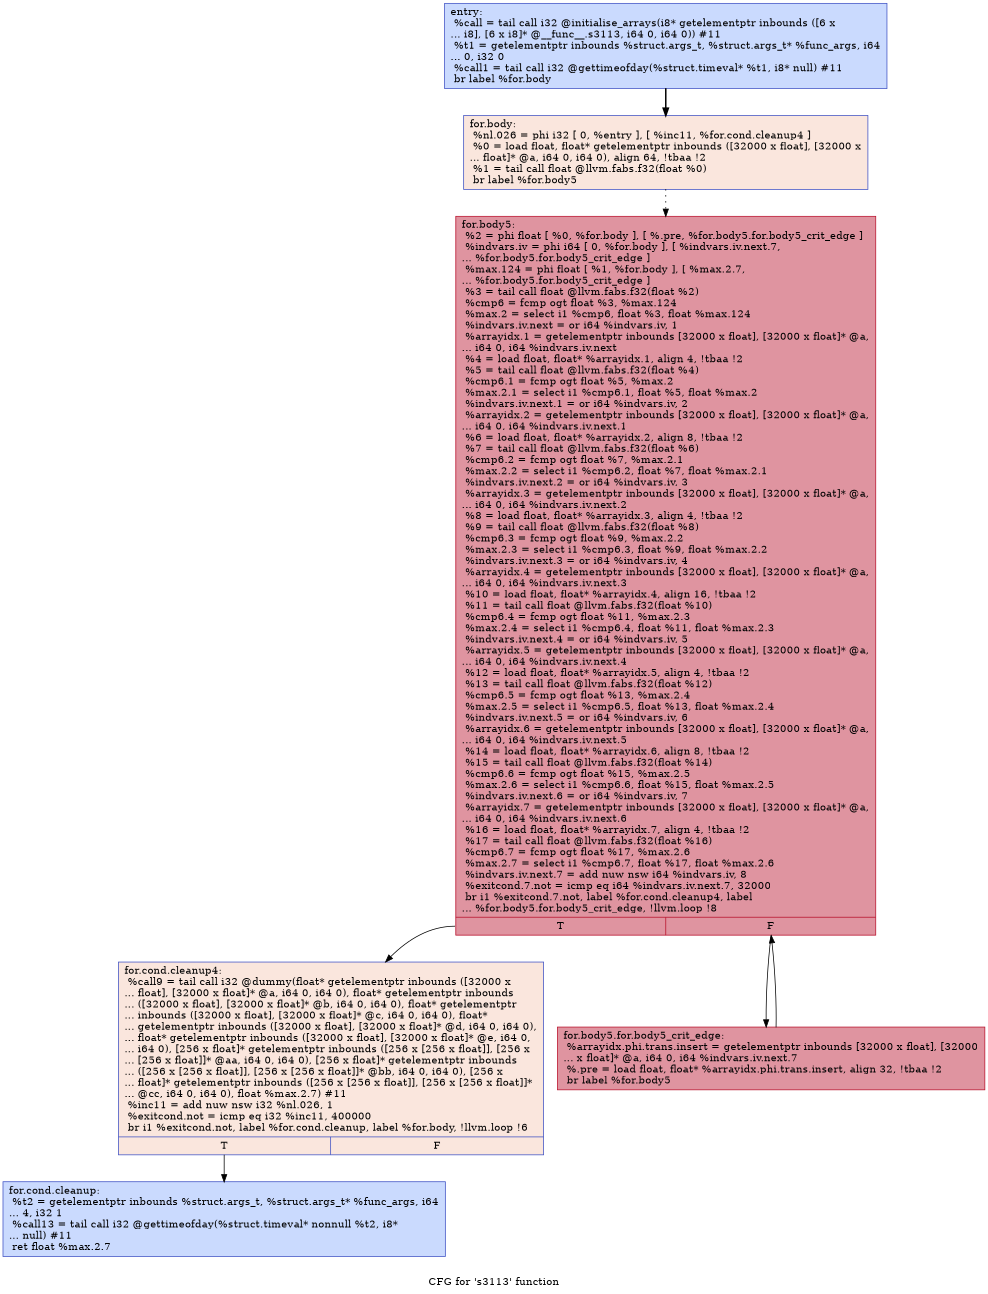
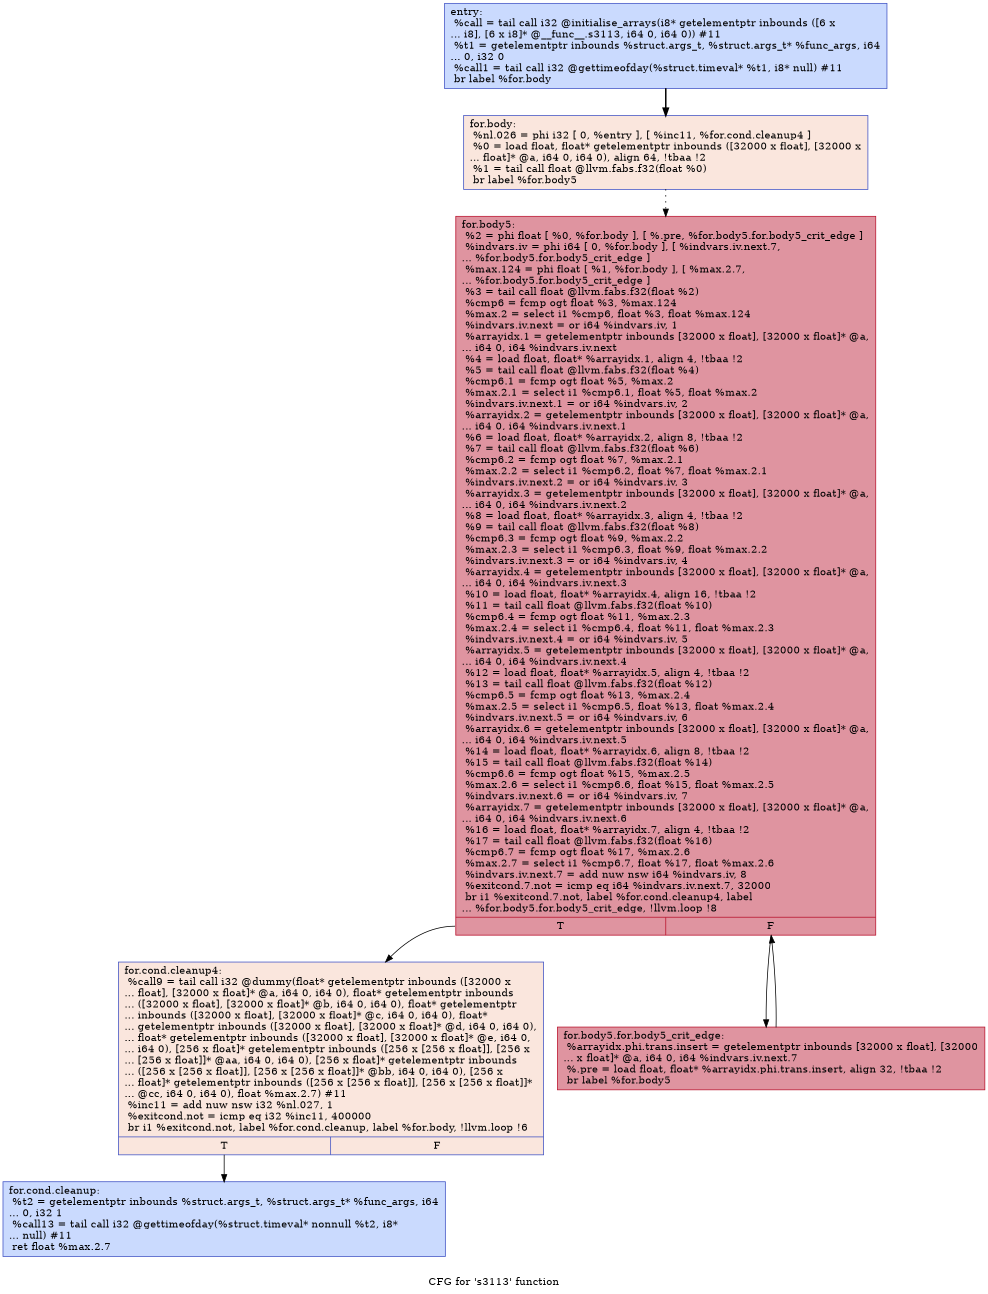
node "for.cond.cleanup4:": text "%inc11 = add nuw nsw i32 %nl.026, 1" -> "%inc11 = add nuw nsw i32 %nl.027, 1"
node "for.cond.cleanup:": text "... 4, i32 1" -> "... 0, i32 1"
